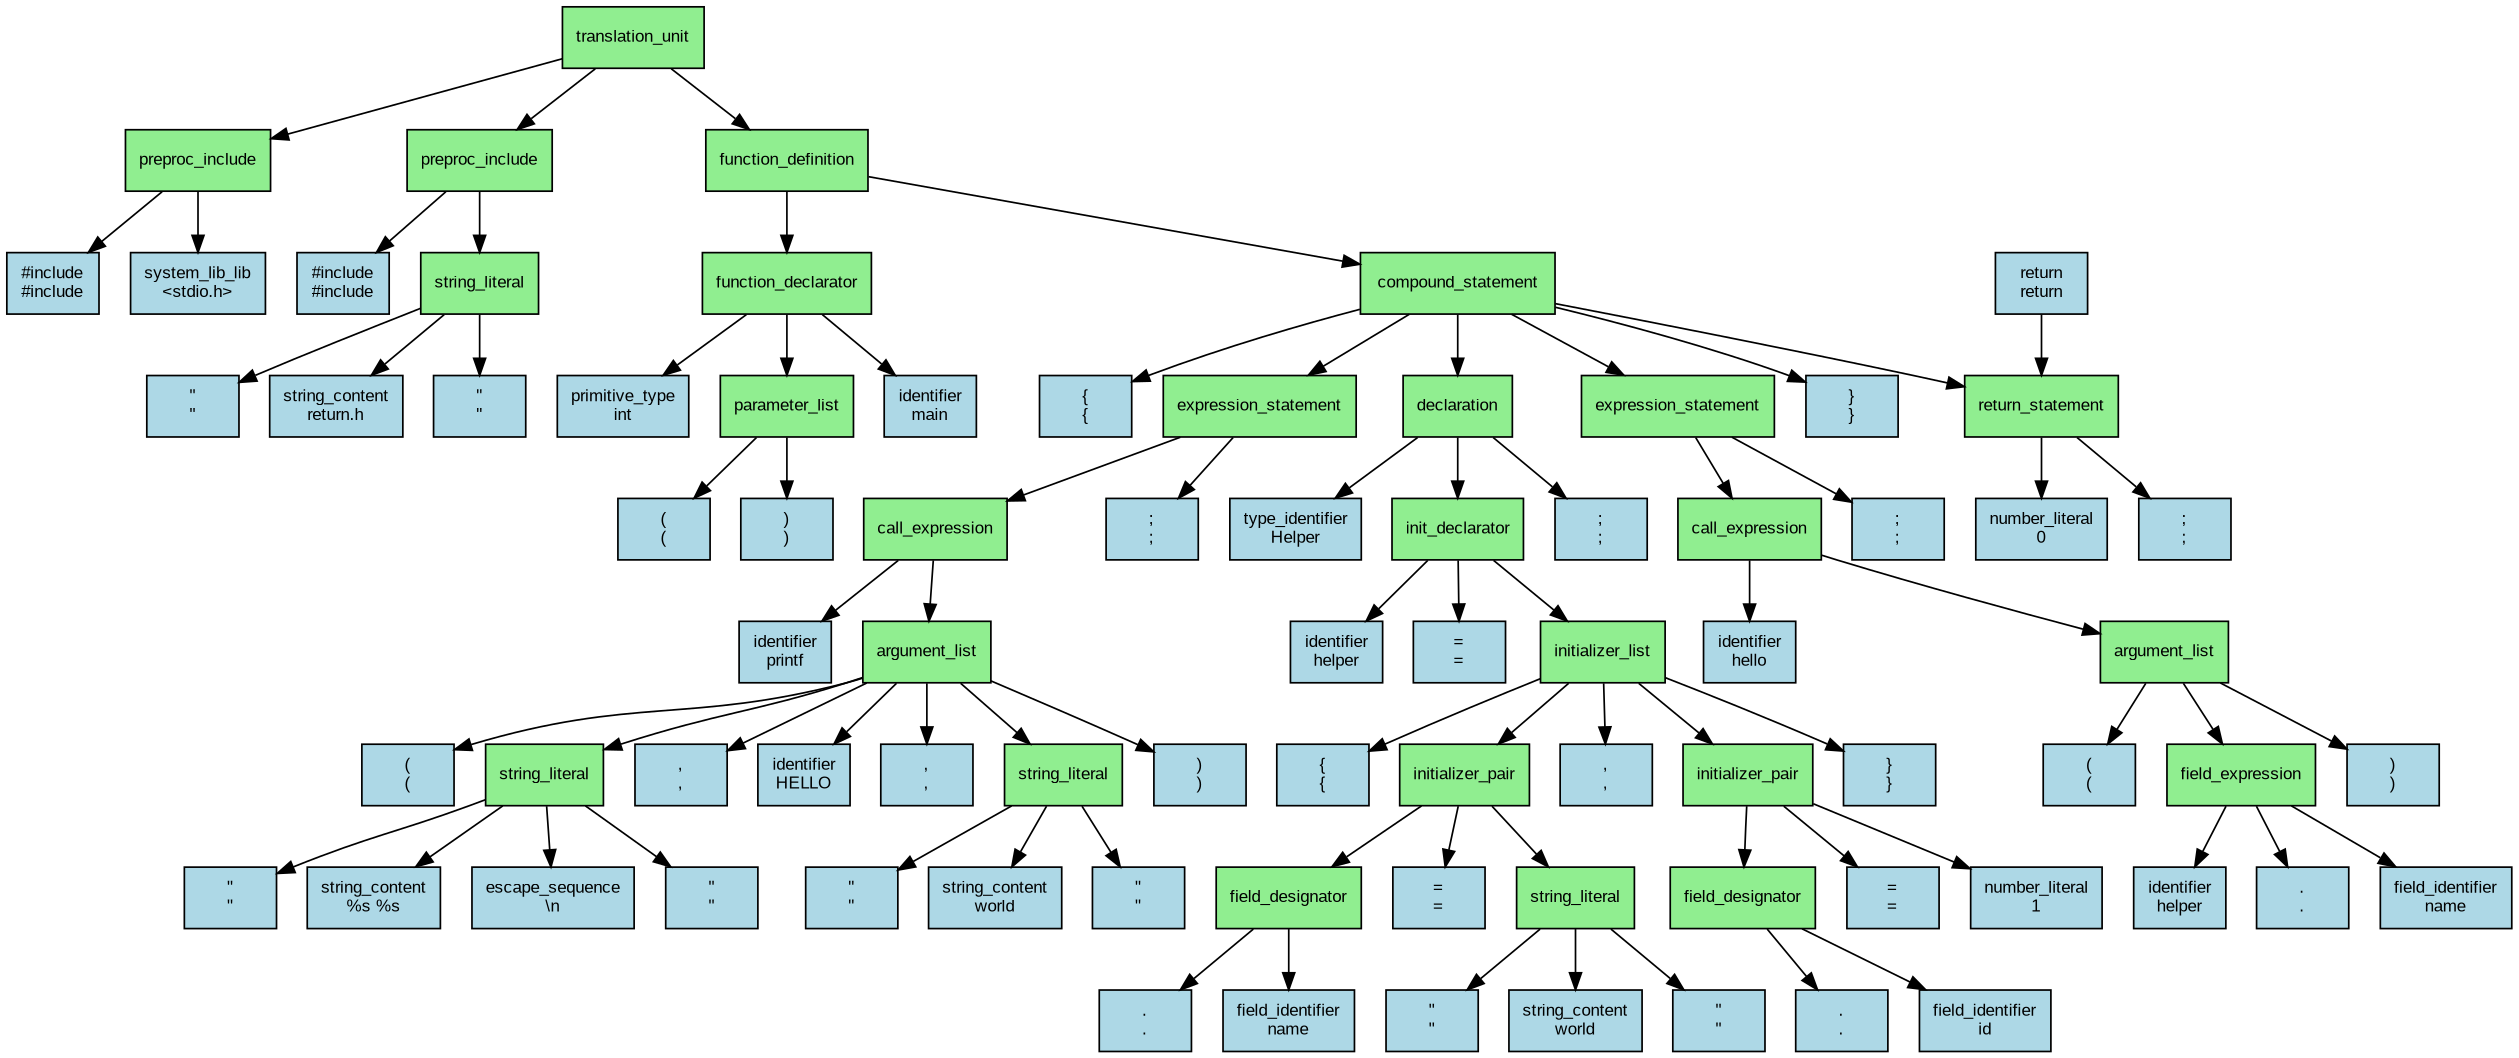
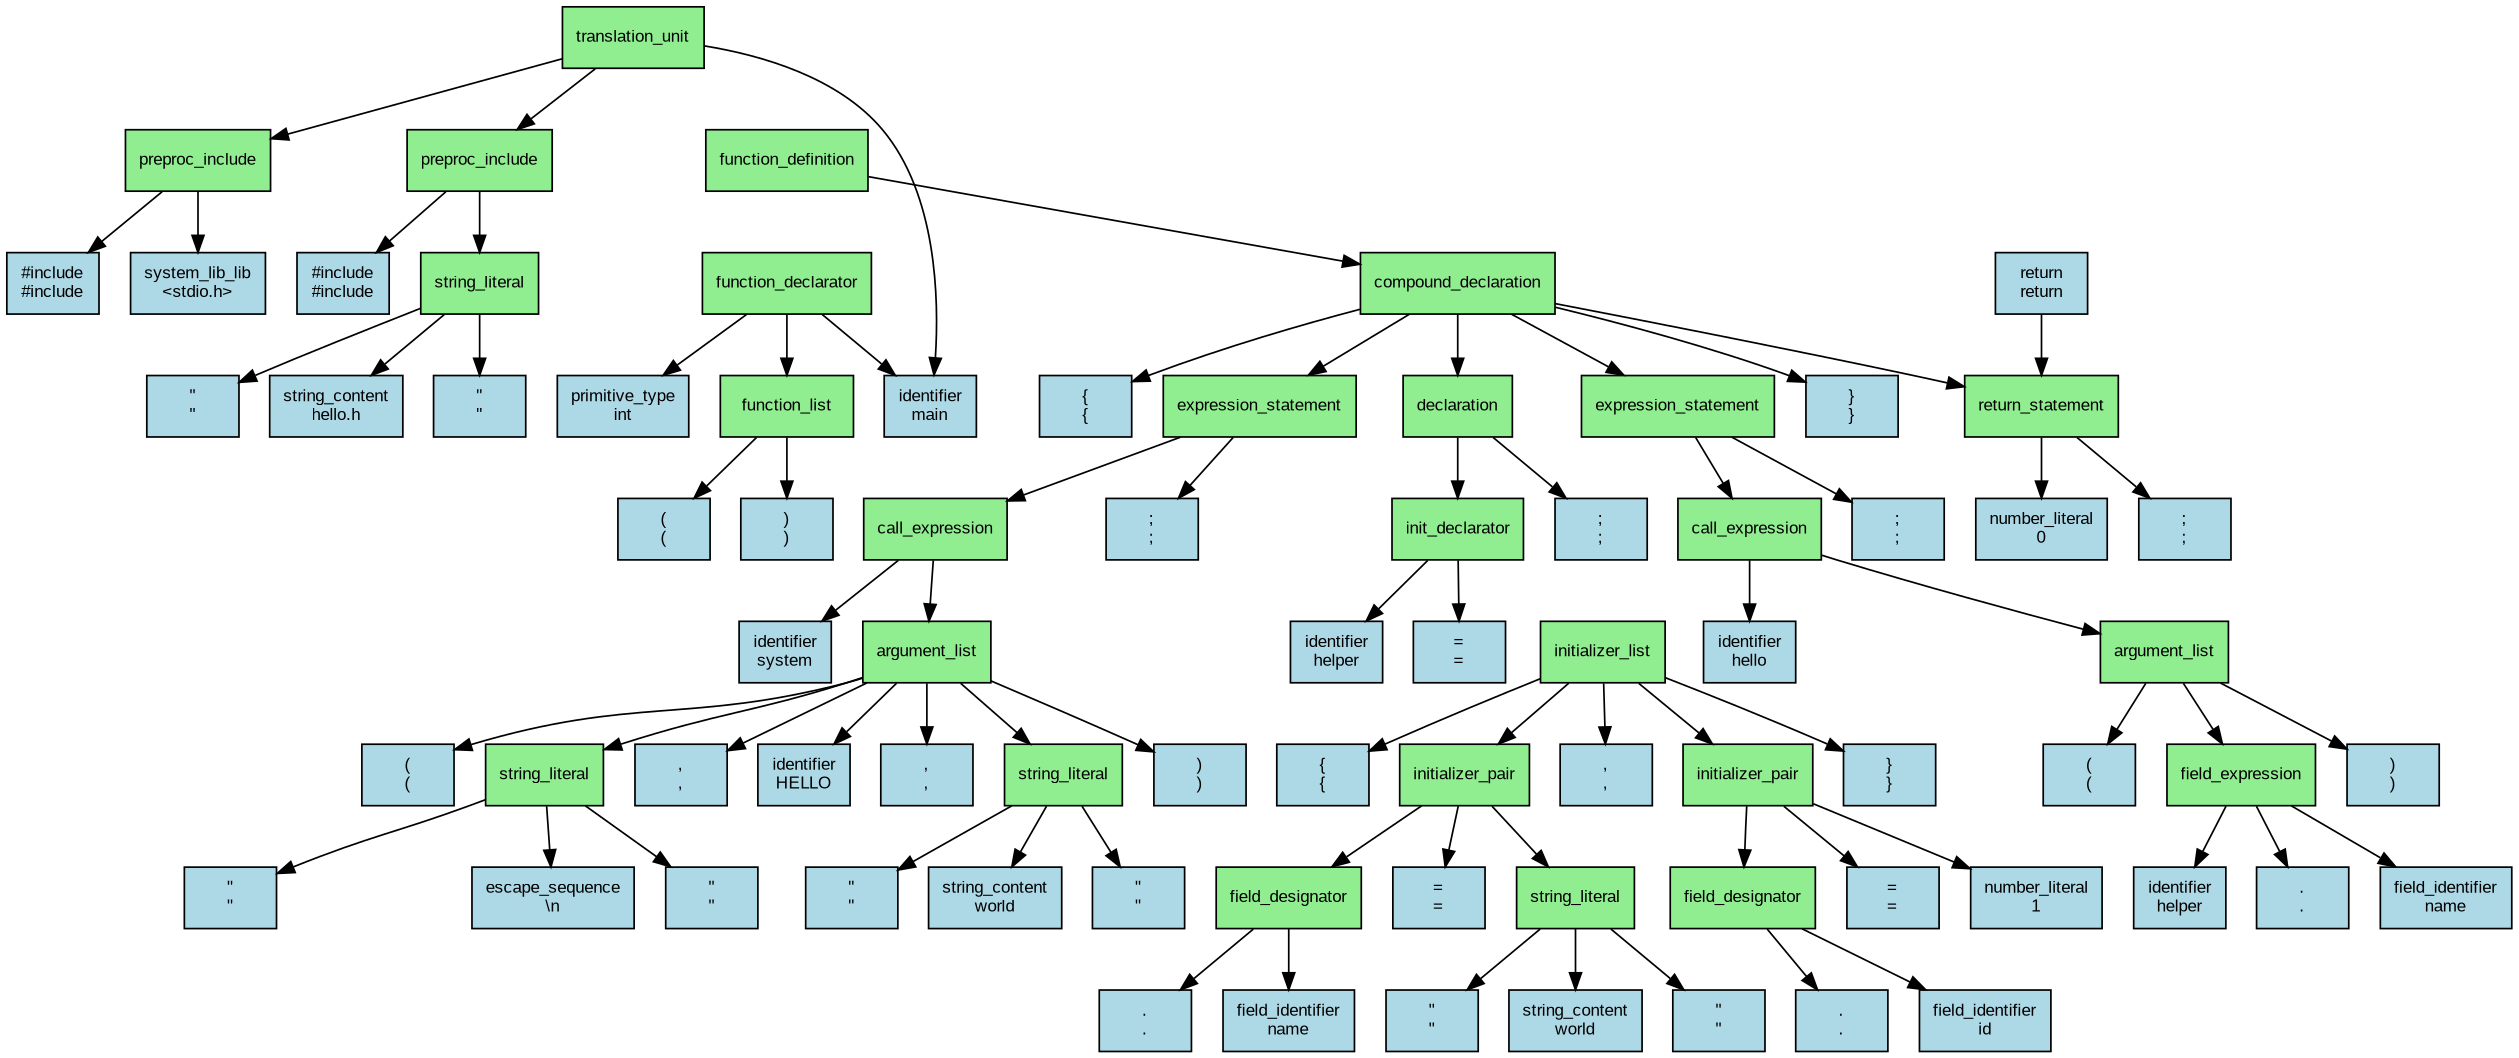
edge "translation_unit" -> "function_definition": now "translation_unit" -> "identifier main"
edge "function_definition" -> "function_declarator": removed
node "compound_statement": label "compound_statement" -> "compound_declaration"
node "string_content return.h": label "string_content return.h" -> "string_content hello.h"
node "parameter_list": label "parameter_list" -> "function_list"
node "type_identifier Helper": removed
edge "init_declarator" -> "initializer_list": removed
node "identifier printf": label "identifier printf" -> "identifier system"
node "string_content %s %s": removed
